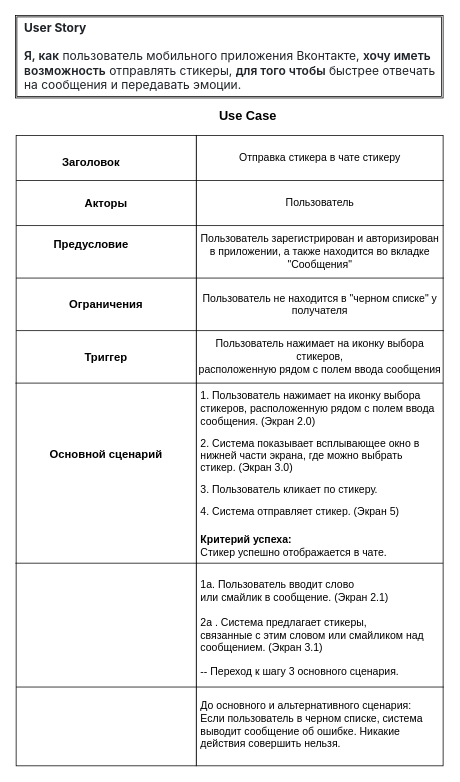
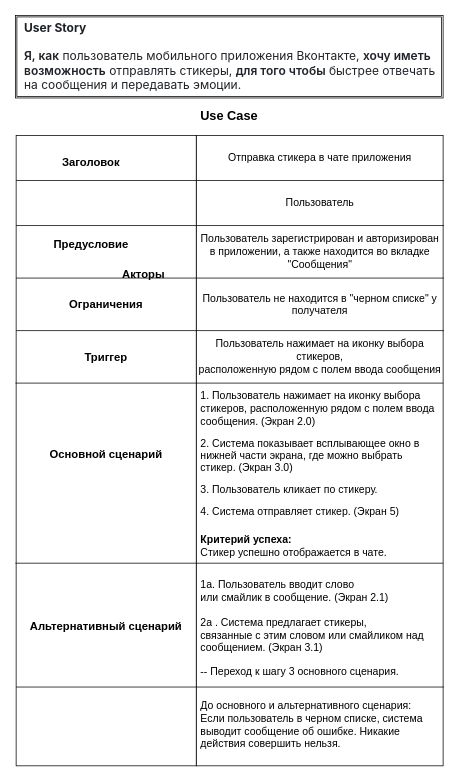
node "Use Case": moved (248, 117) -> (229, 117)
node "Отправка стикера в чате стикеру": label "Отправка стикера в чате стикеру" -> "Отправка стикера в чате приложения"
node "Акторы": moved (106, 203) -> (144, 274)
node "Альтернативный сценарий": added
